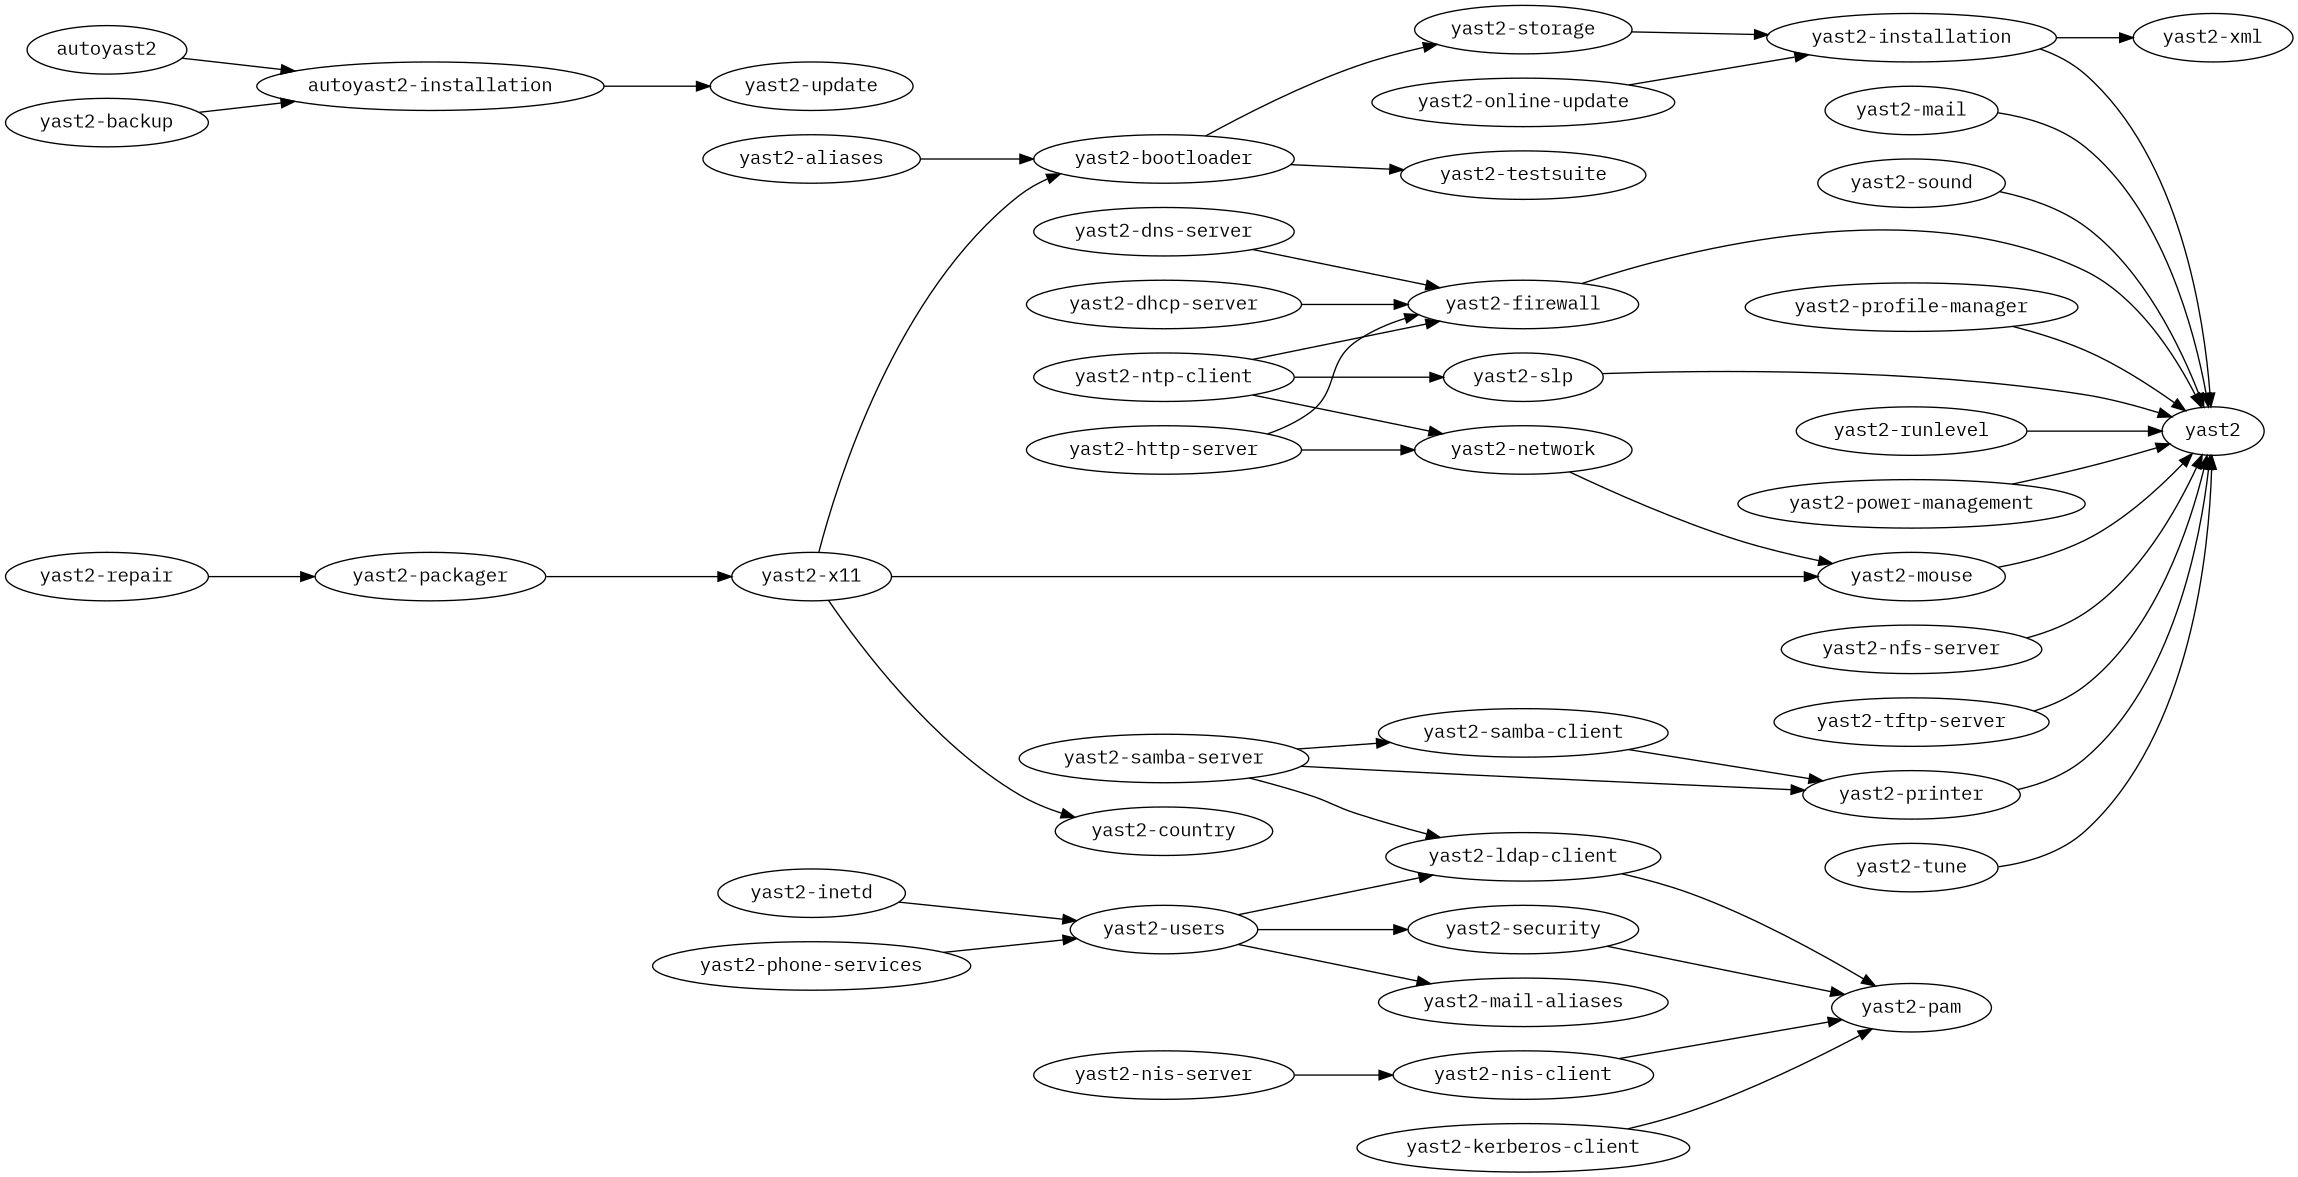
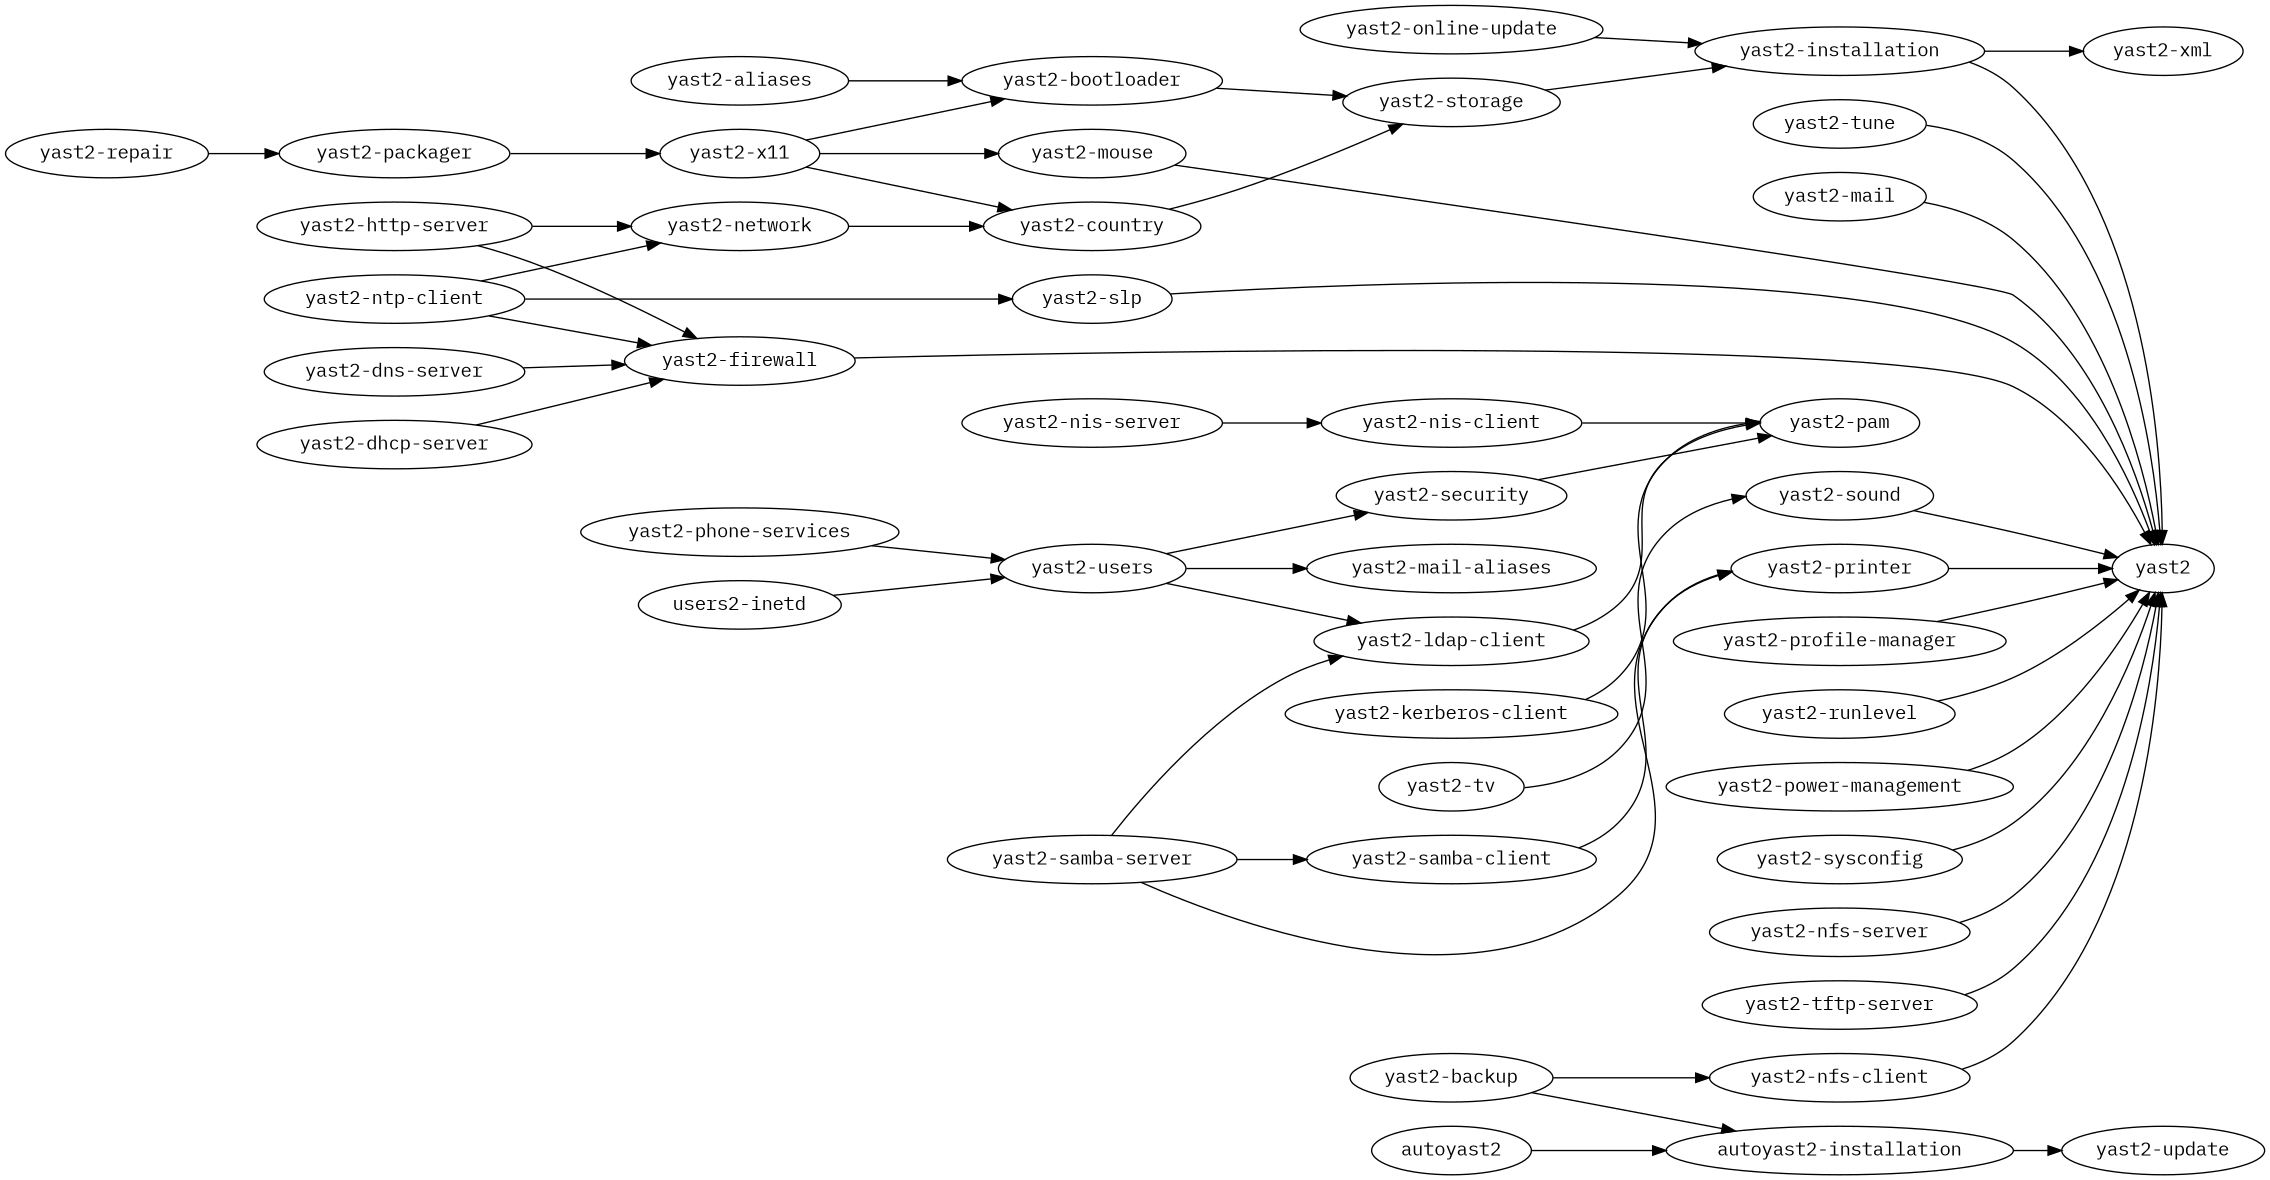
edge "yast2-country" -> "yast2-storage": added
node "yast2-testsuite": removed
edge "yast2-network" -> "yast2-mouse": now "yast2-network" -> "yast2-country"
node "yast2-tv": added
node "yast2-sysconfig": added
node "yast2-inetd": label "yast2-inetd" -> "users2-inetd"
node "yast2-nfs-client": added
